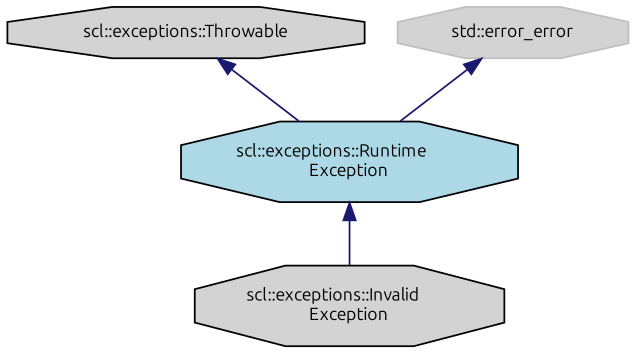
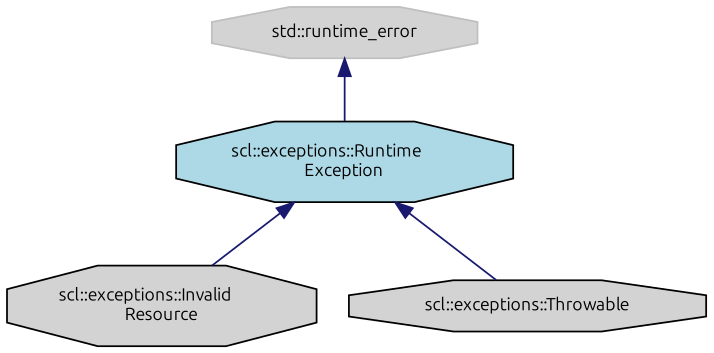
node "std::error_error": label "std::error_error" -> "std::runtime_error"
edge "scl::exceptions::Runtime Exception" -> "scl::exceptions::Throwable": reversed
node "scl::exceptions::Invalid Exception": label "scl::exceptions::Invalid Exception" -> "scl::exceptions::Invalid Resource"
